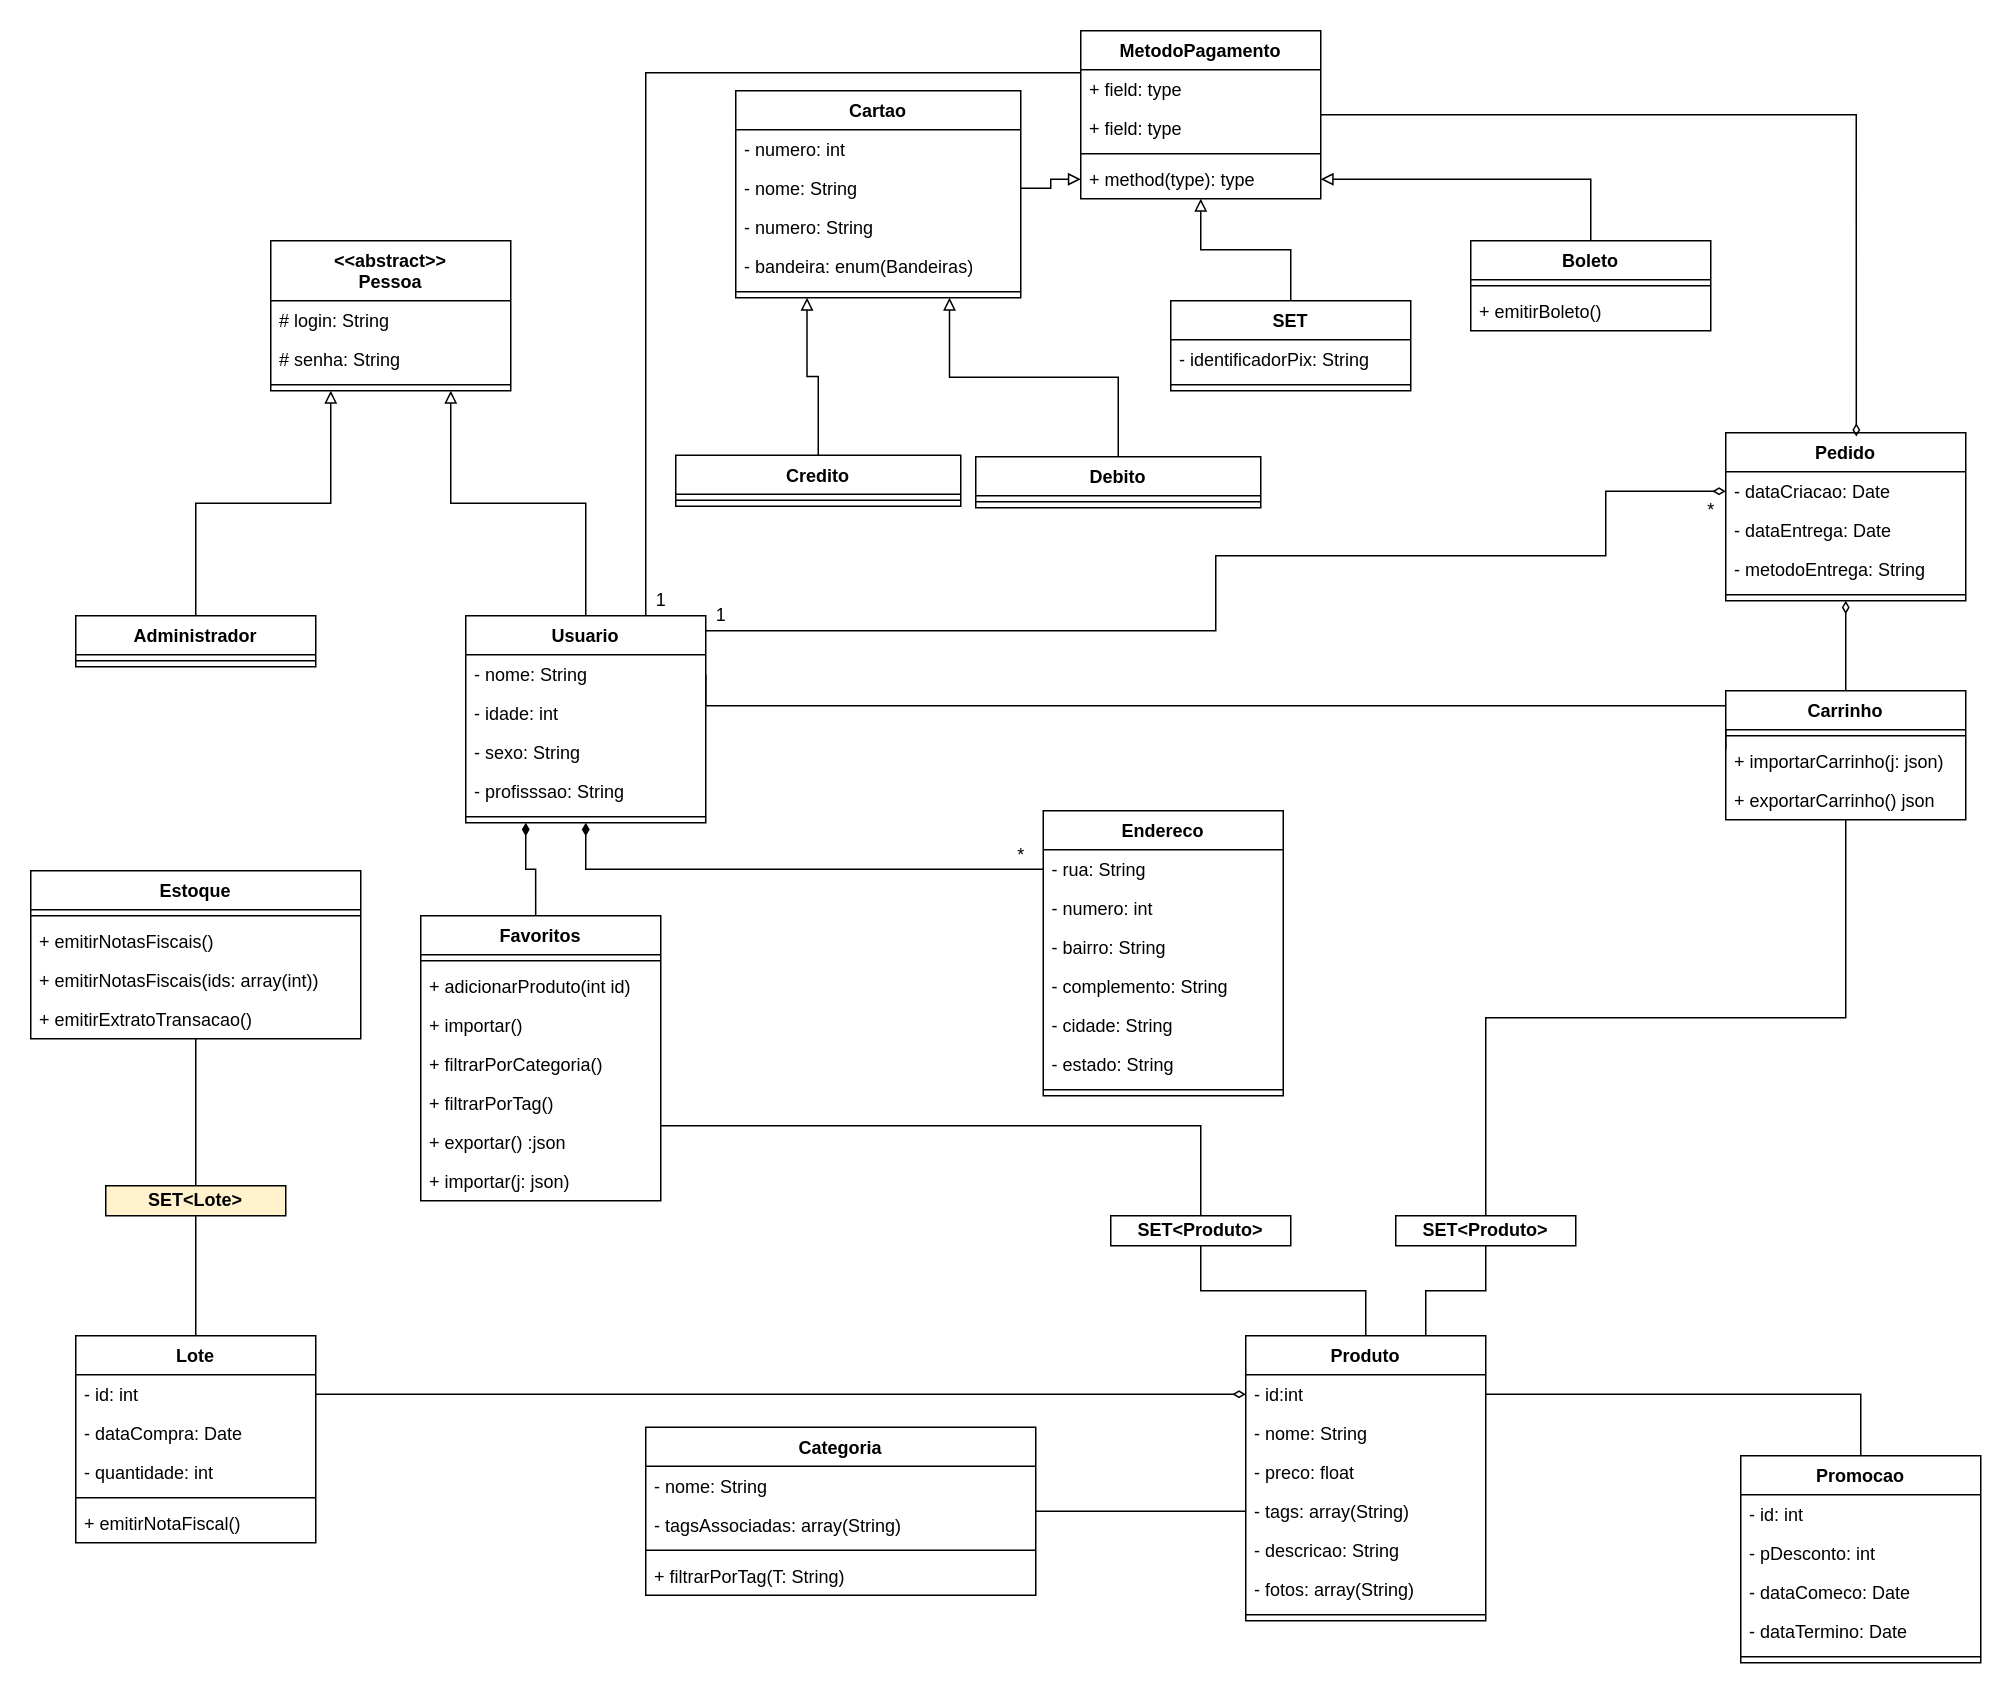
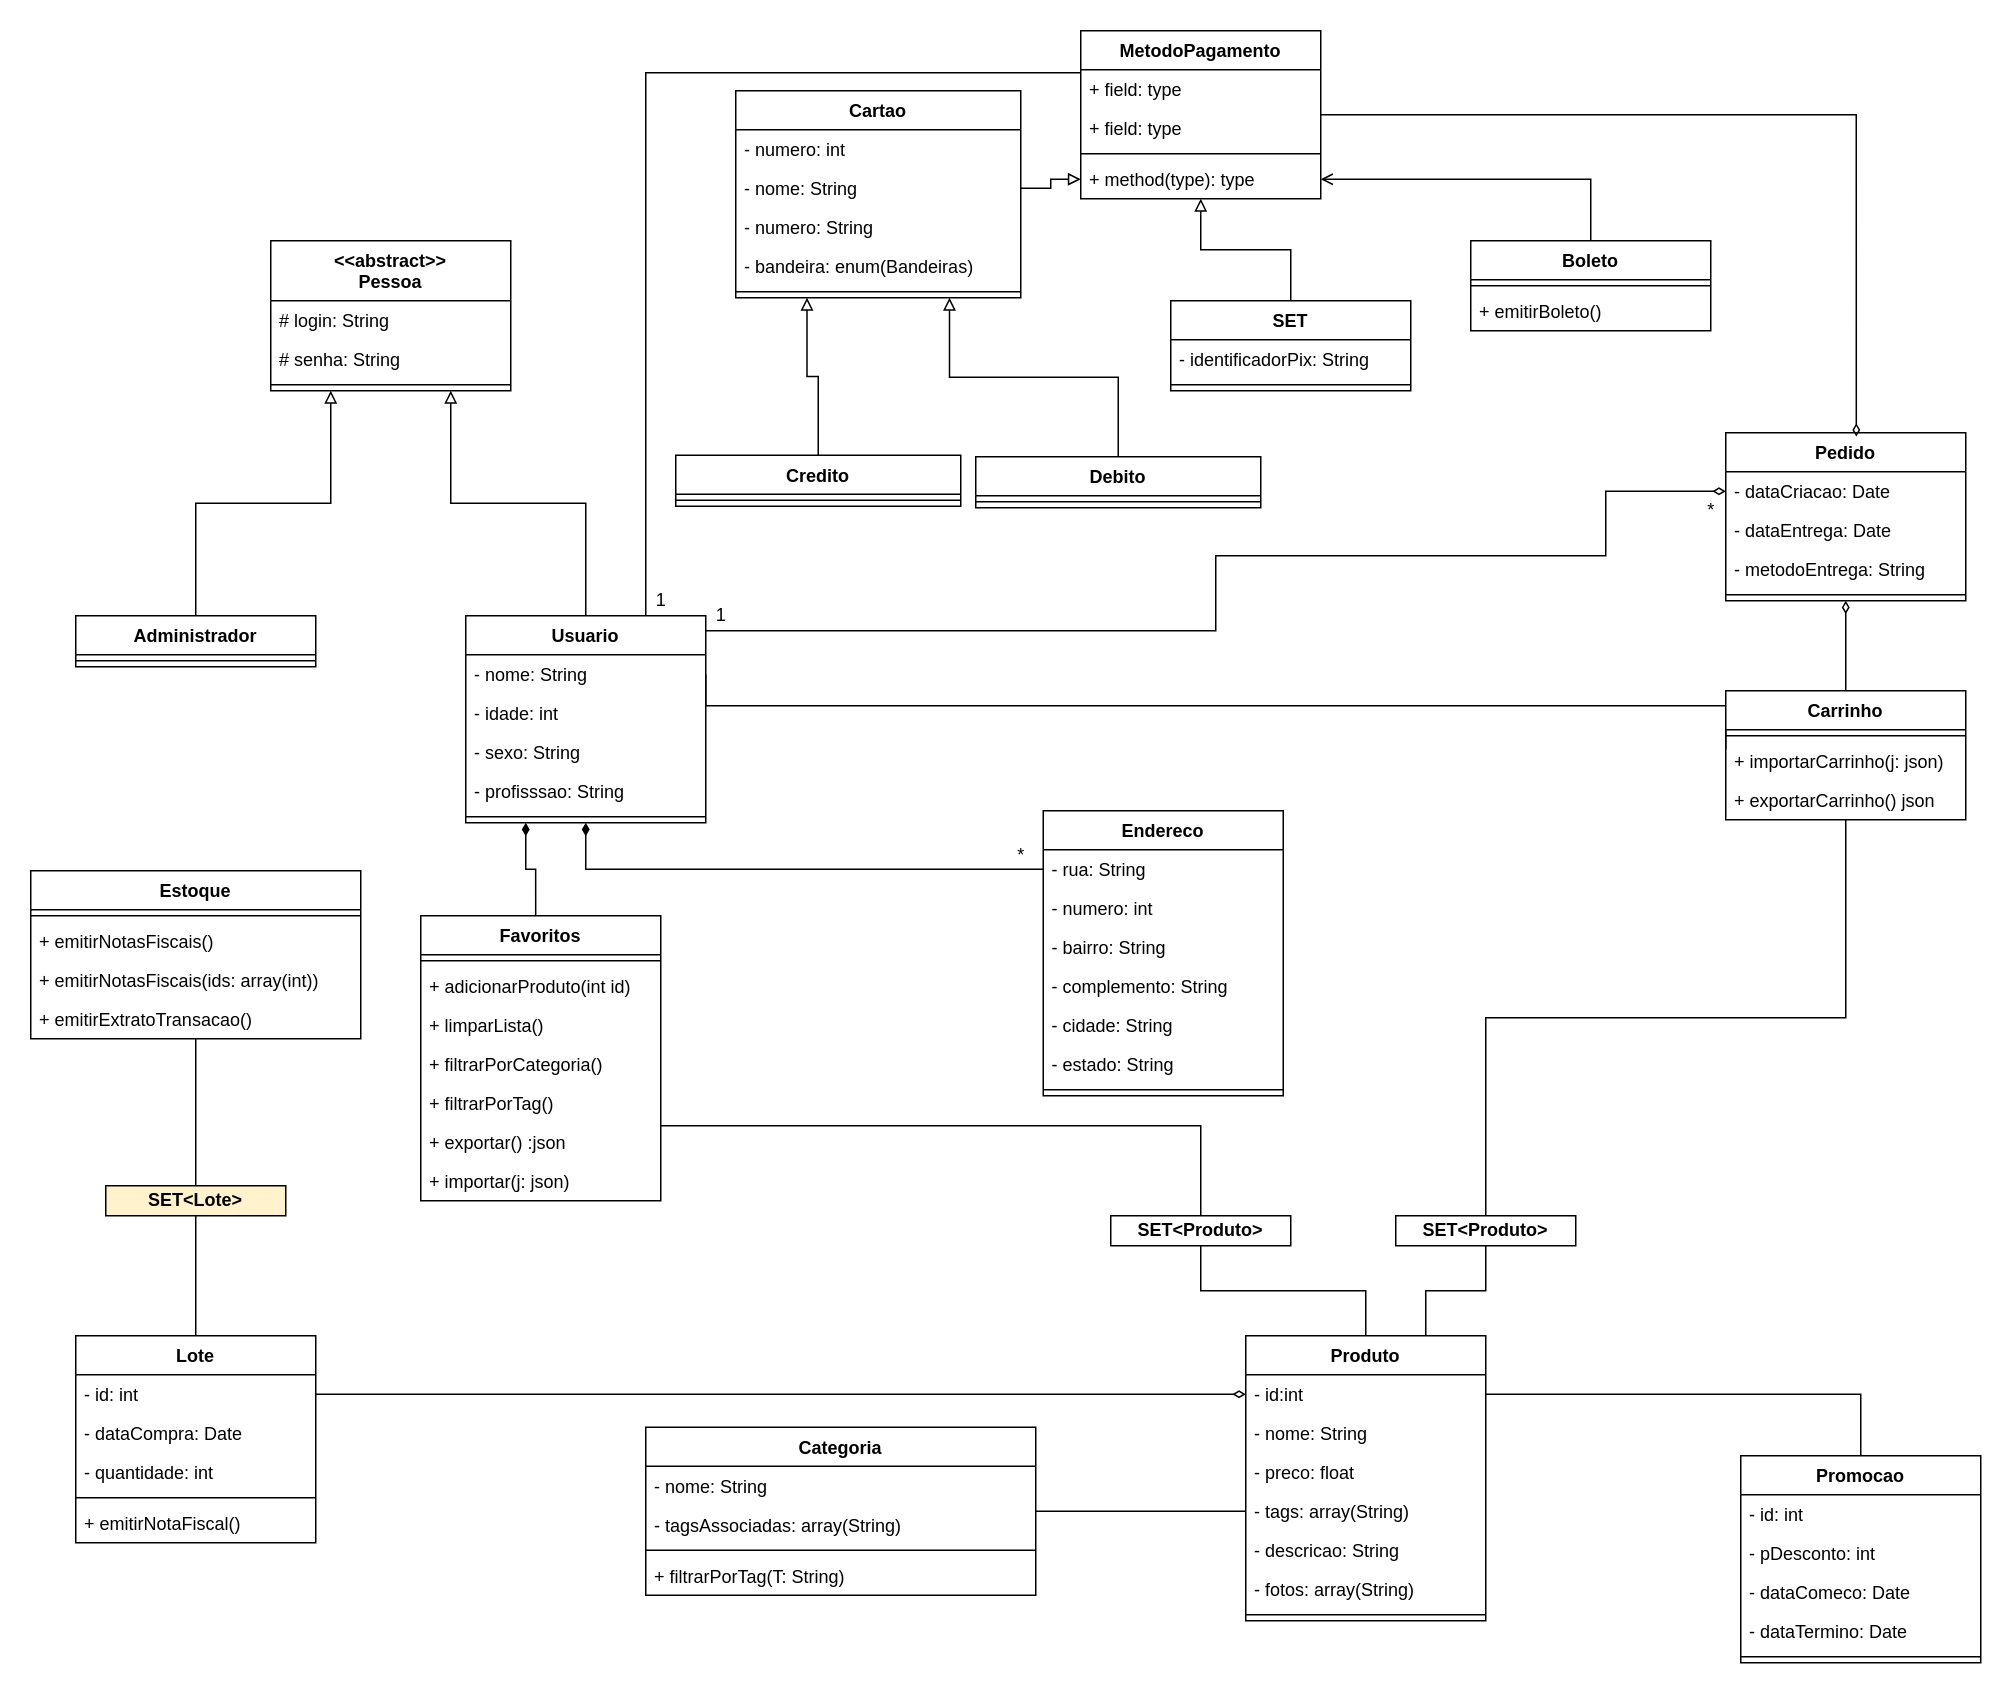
edge "Boleto" -> "+ method(type): type": arrowhead block -> open
node "+ importar()": label "+ importar()" -> "+ limparLista()"
